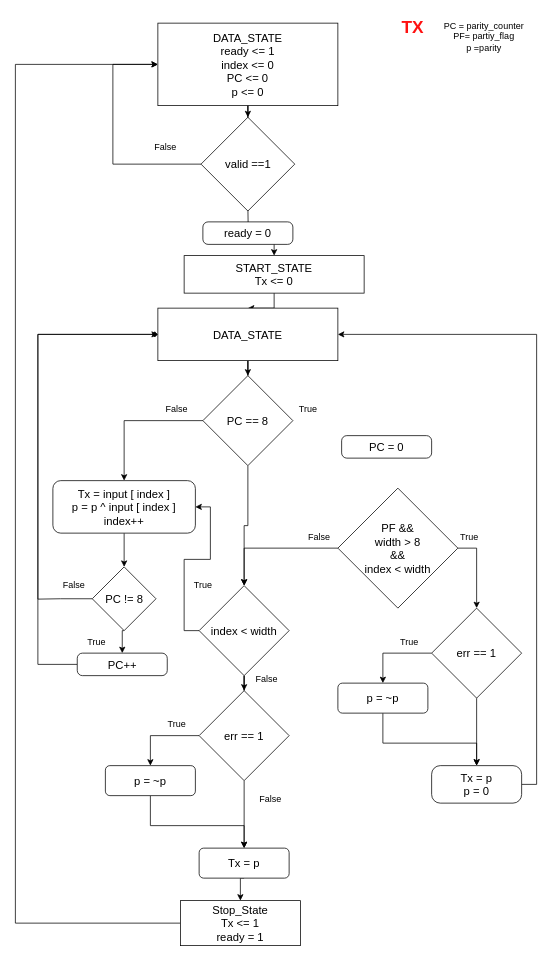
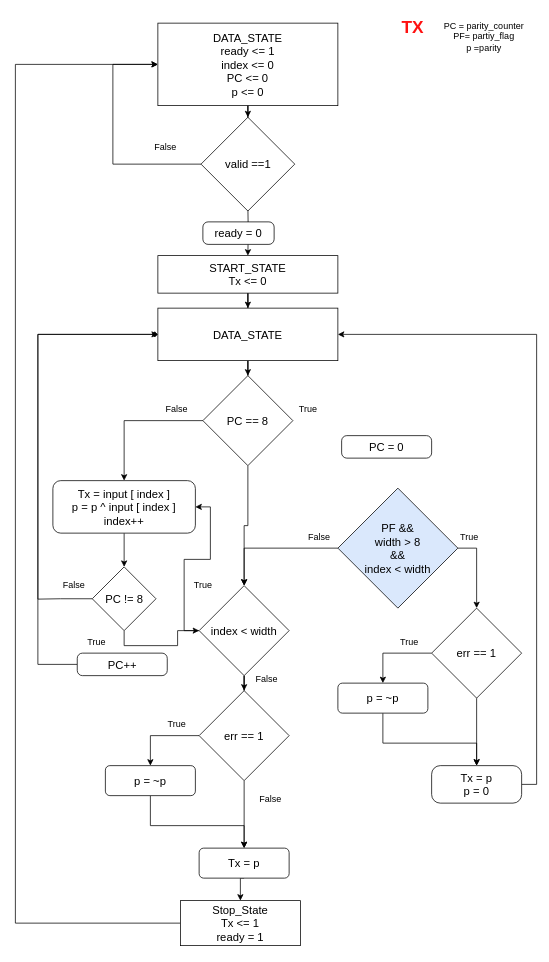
node "ready = 0": size 90x23 -> 71x23
node "START_STATE Tx <= 0": moved (274, 274) -> (248, 274)
node "PF && width > 8 && index < width": fillcolor #ffffff -> #dae8fc
edge "PC != 8" -> "PC++": now "PC != 8" -> "index < width"
